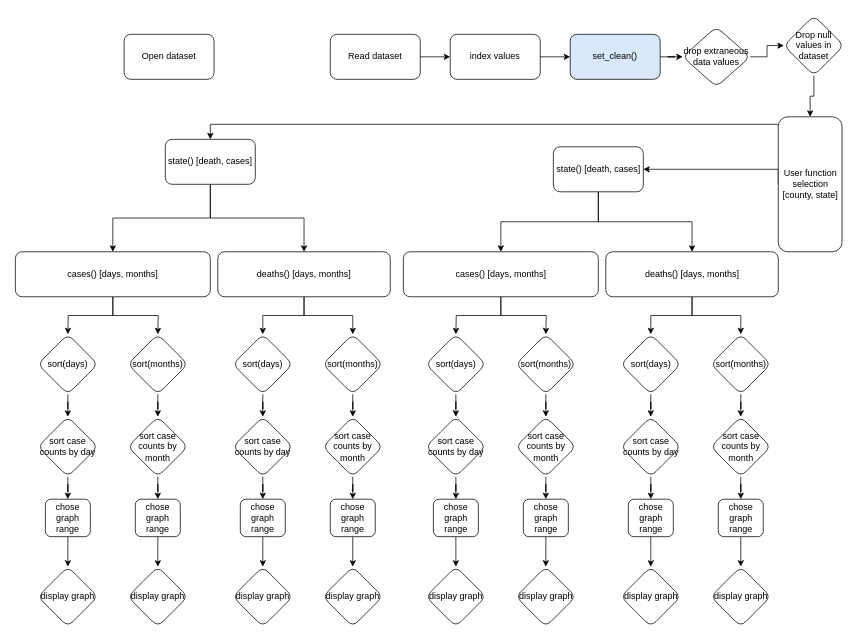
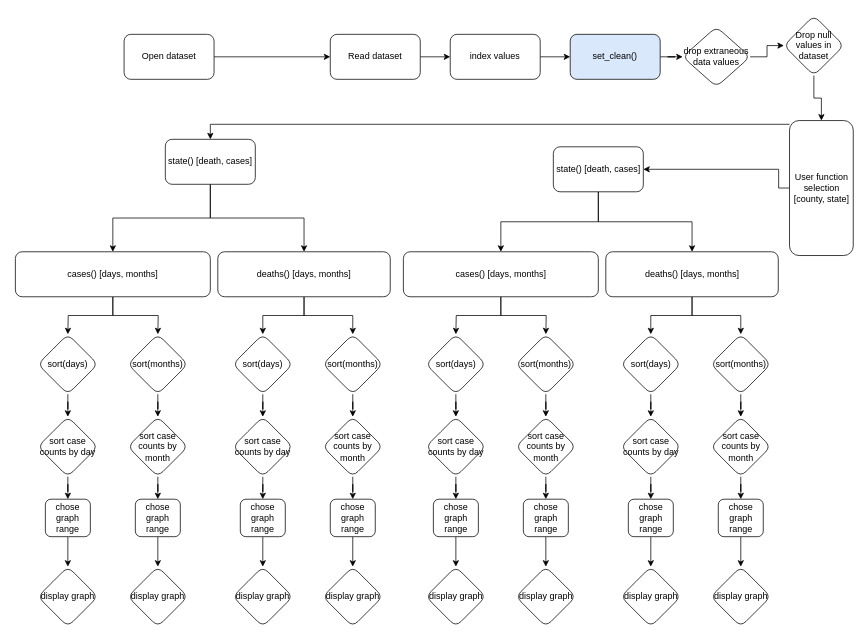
edge "Open dataset" -> "Read dataset": added
node "User function selection [county, state]": moved (810, 184) -> (822, 188)
